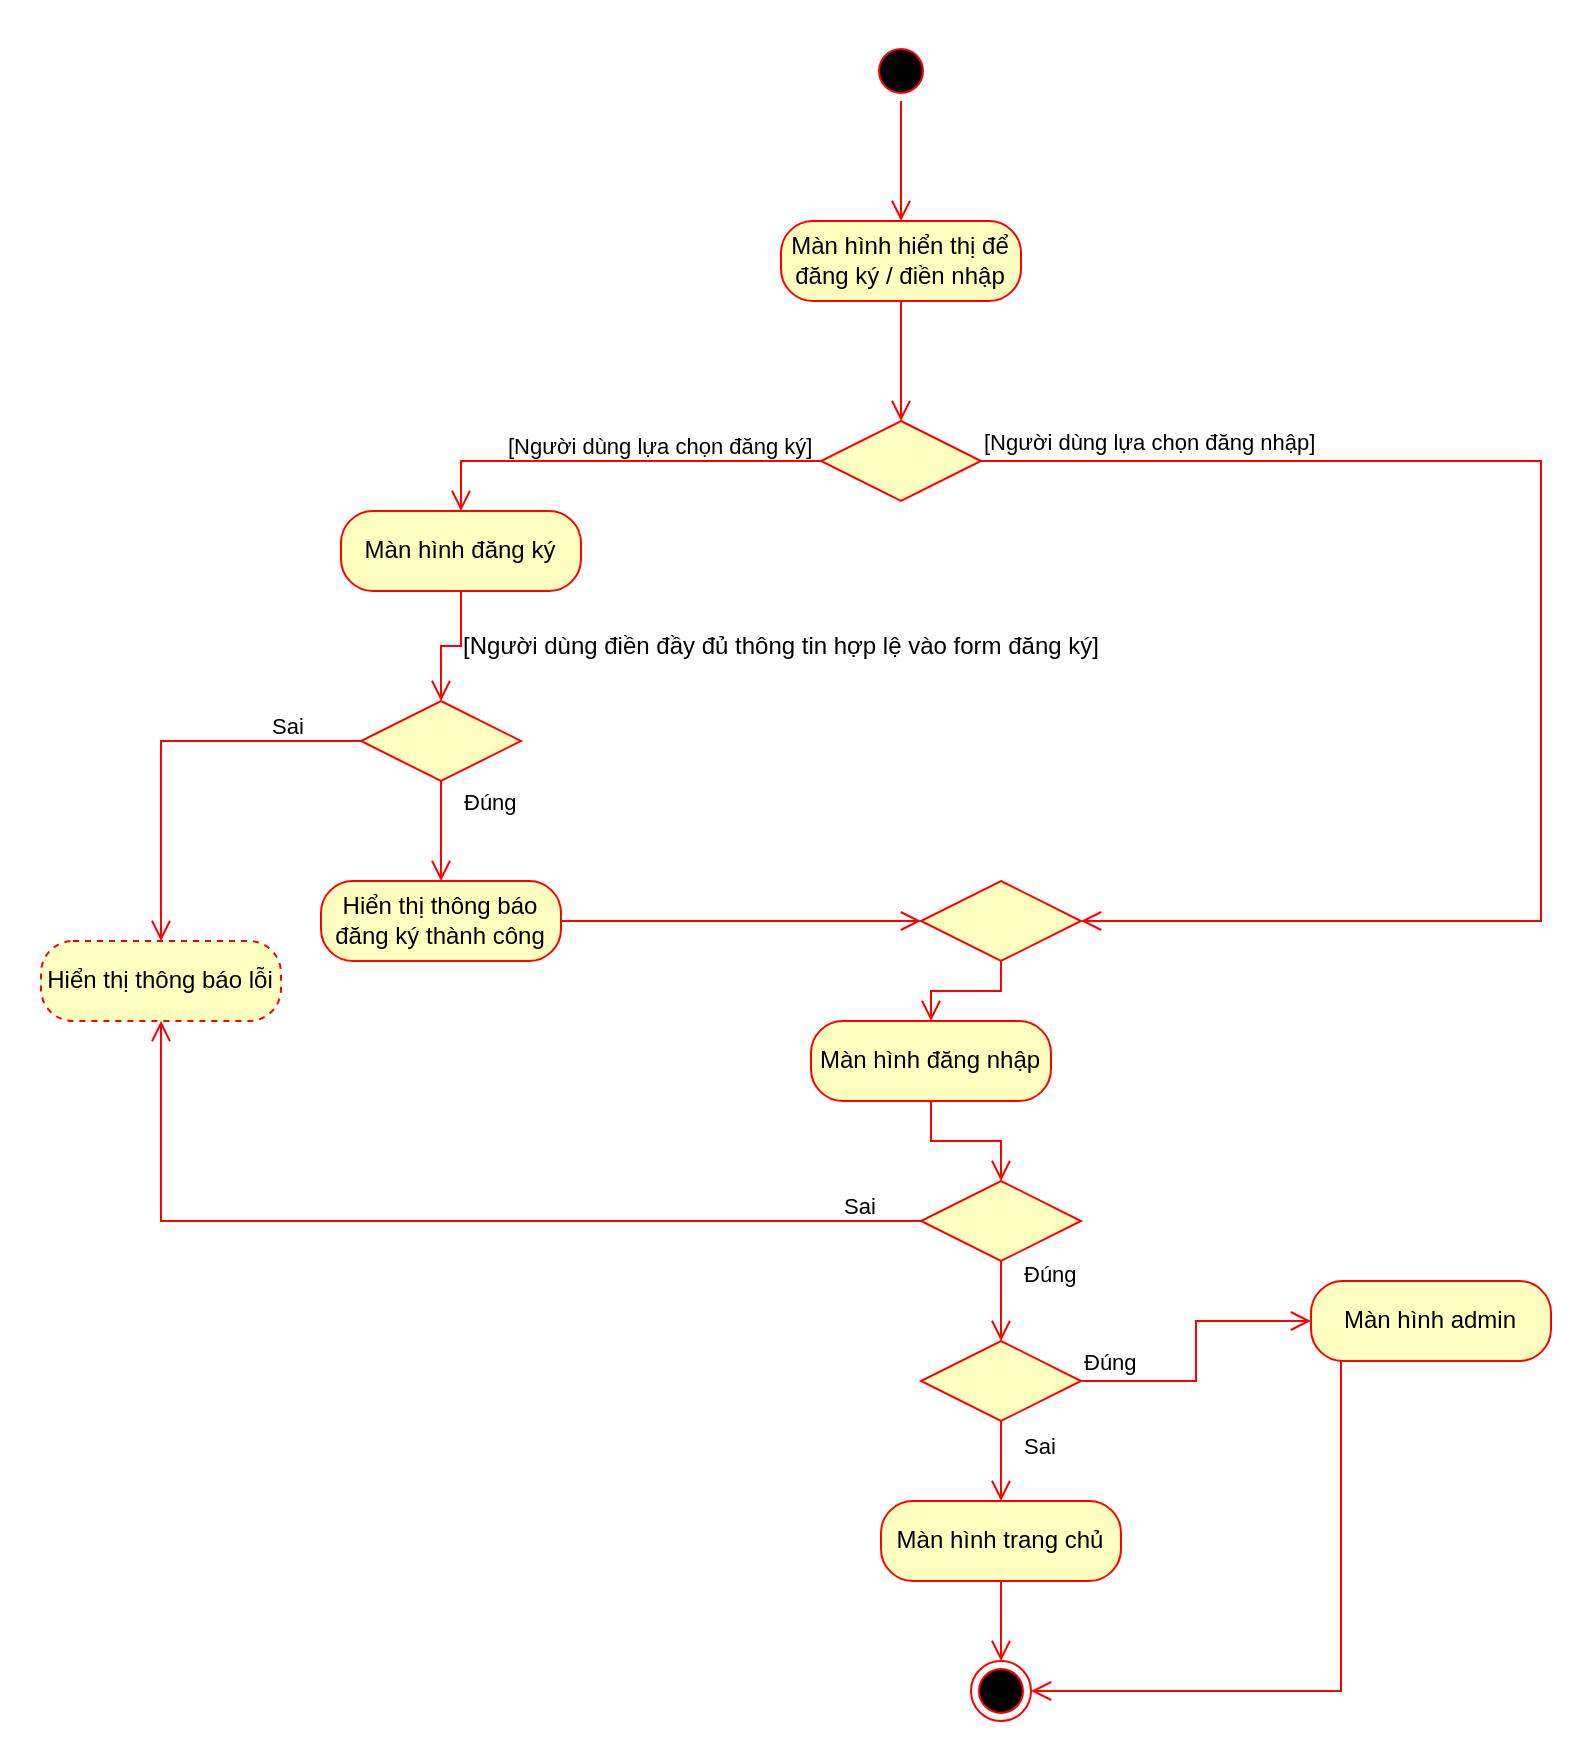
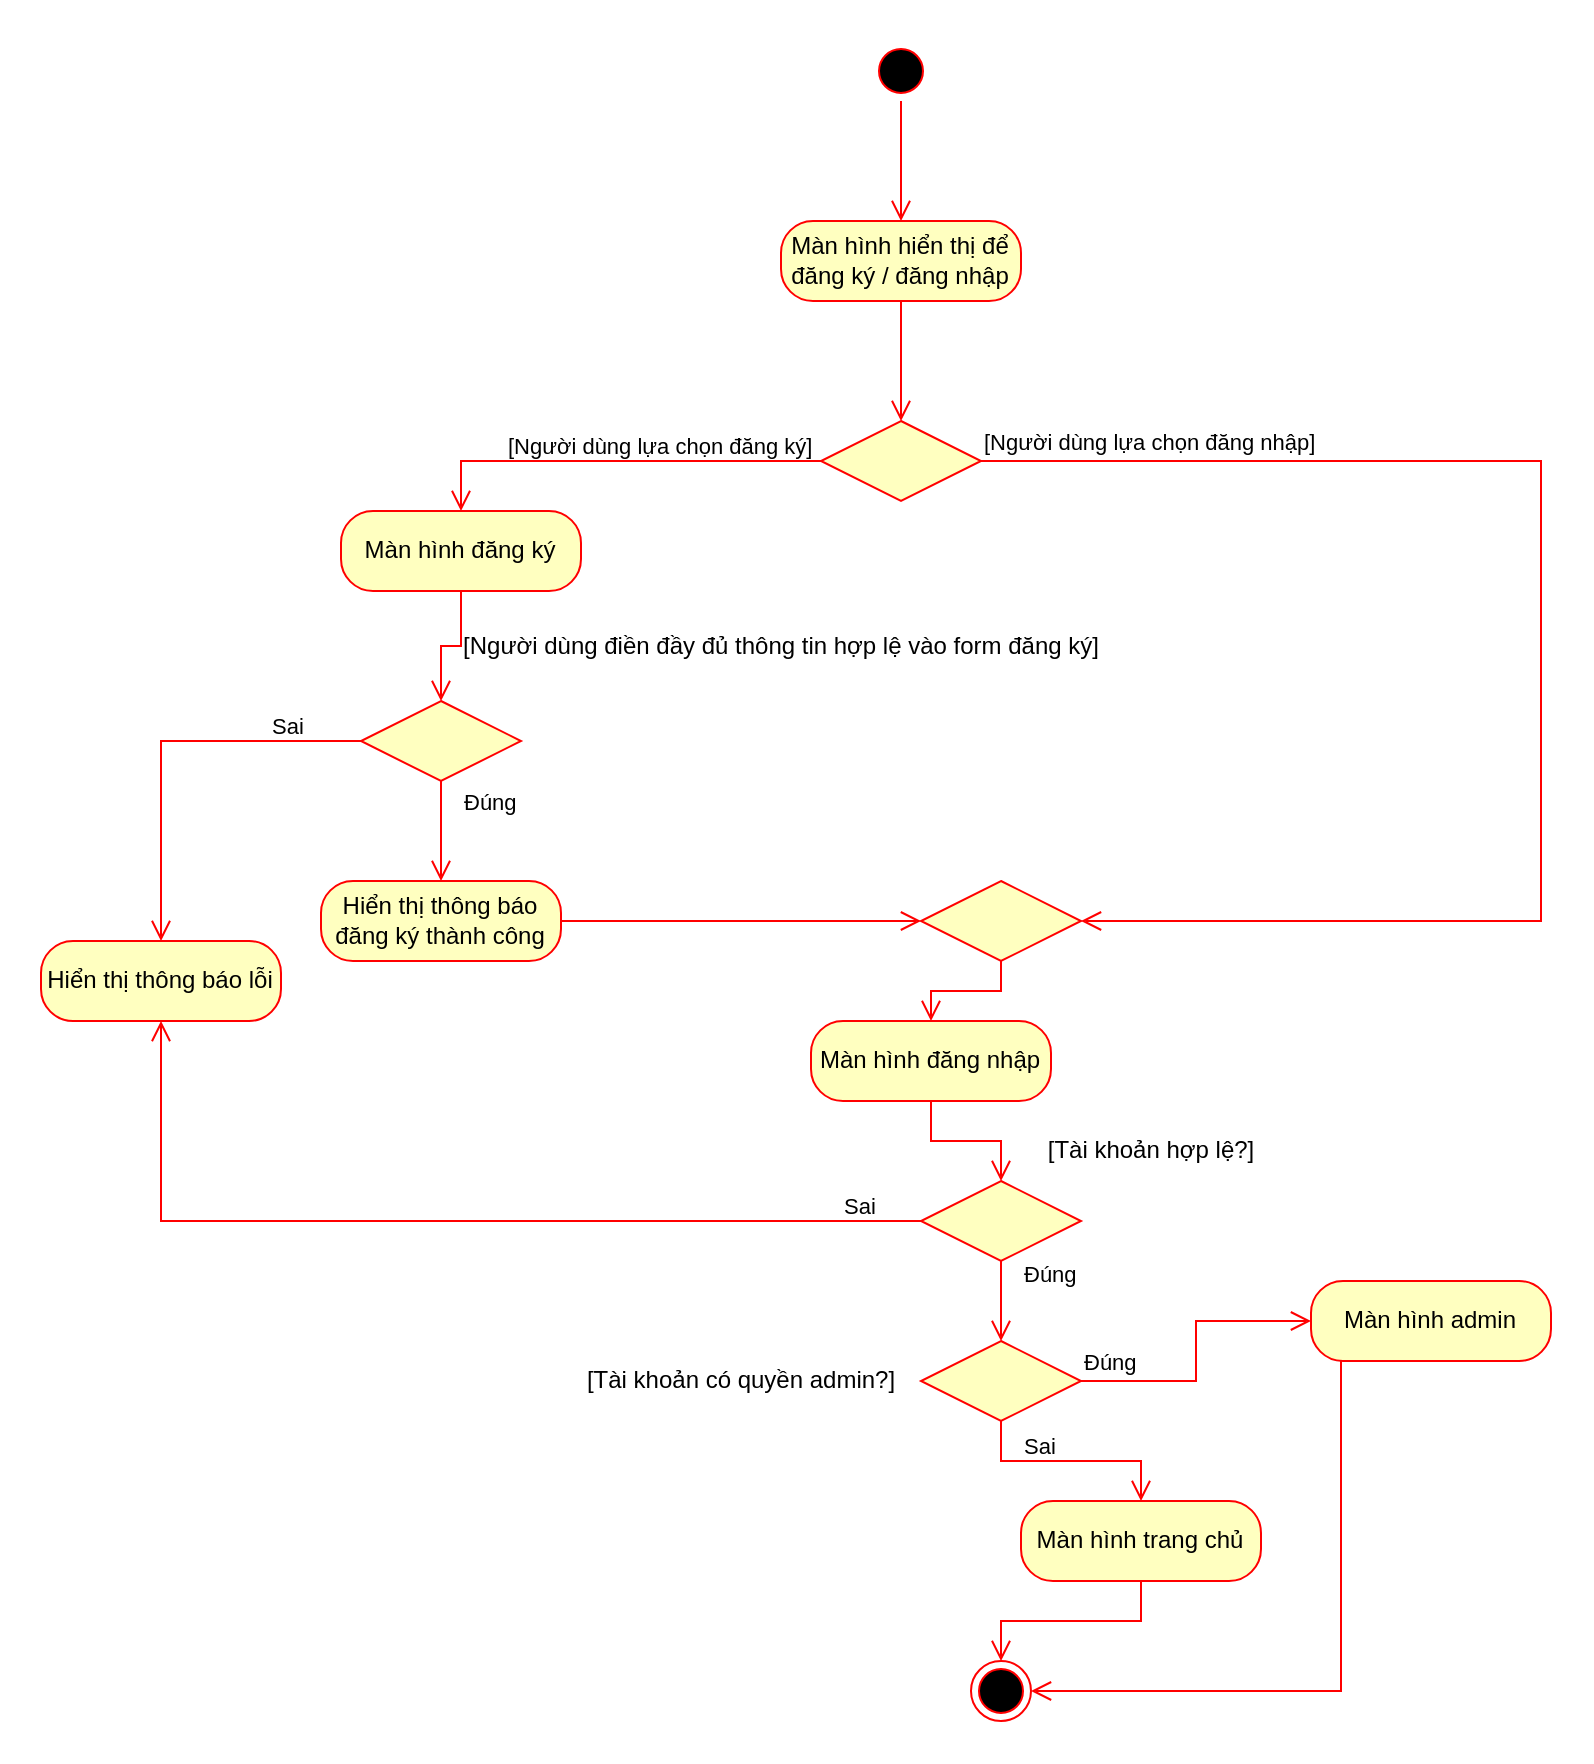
node "Màn hình hiển thị để đăng ký / điền nhập": label "Màn hình hiển thị để đăng ký / điền nhập" -> "Màn hình hiển thị để đăng ký / đăng nhập"
node "Hiển thị thông báo lỗi": style dashed -> solid
node "[Tài khoản hợp lệ?]": added
node "[Tài khoản có quyền admin?]": added
node "Màn hình trang chủ": moved (1001, 1541) -> (1141, 1541)
